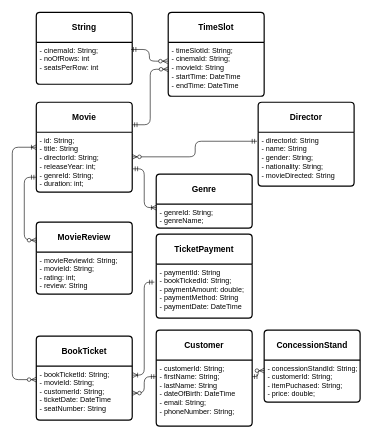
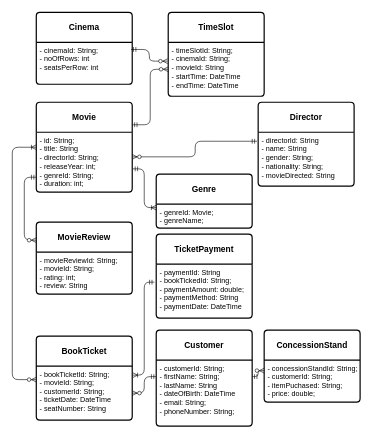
node "String": label "String" -> "Cinema"
node "- genreId: String; - genreName;": label "- genreId: String; - genreName;" -> "- genreId: Movie; - genreName;"
